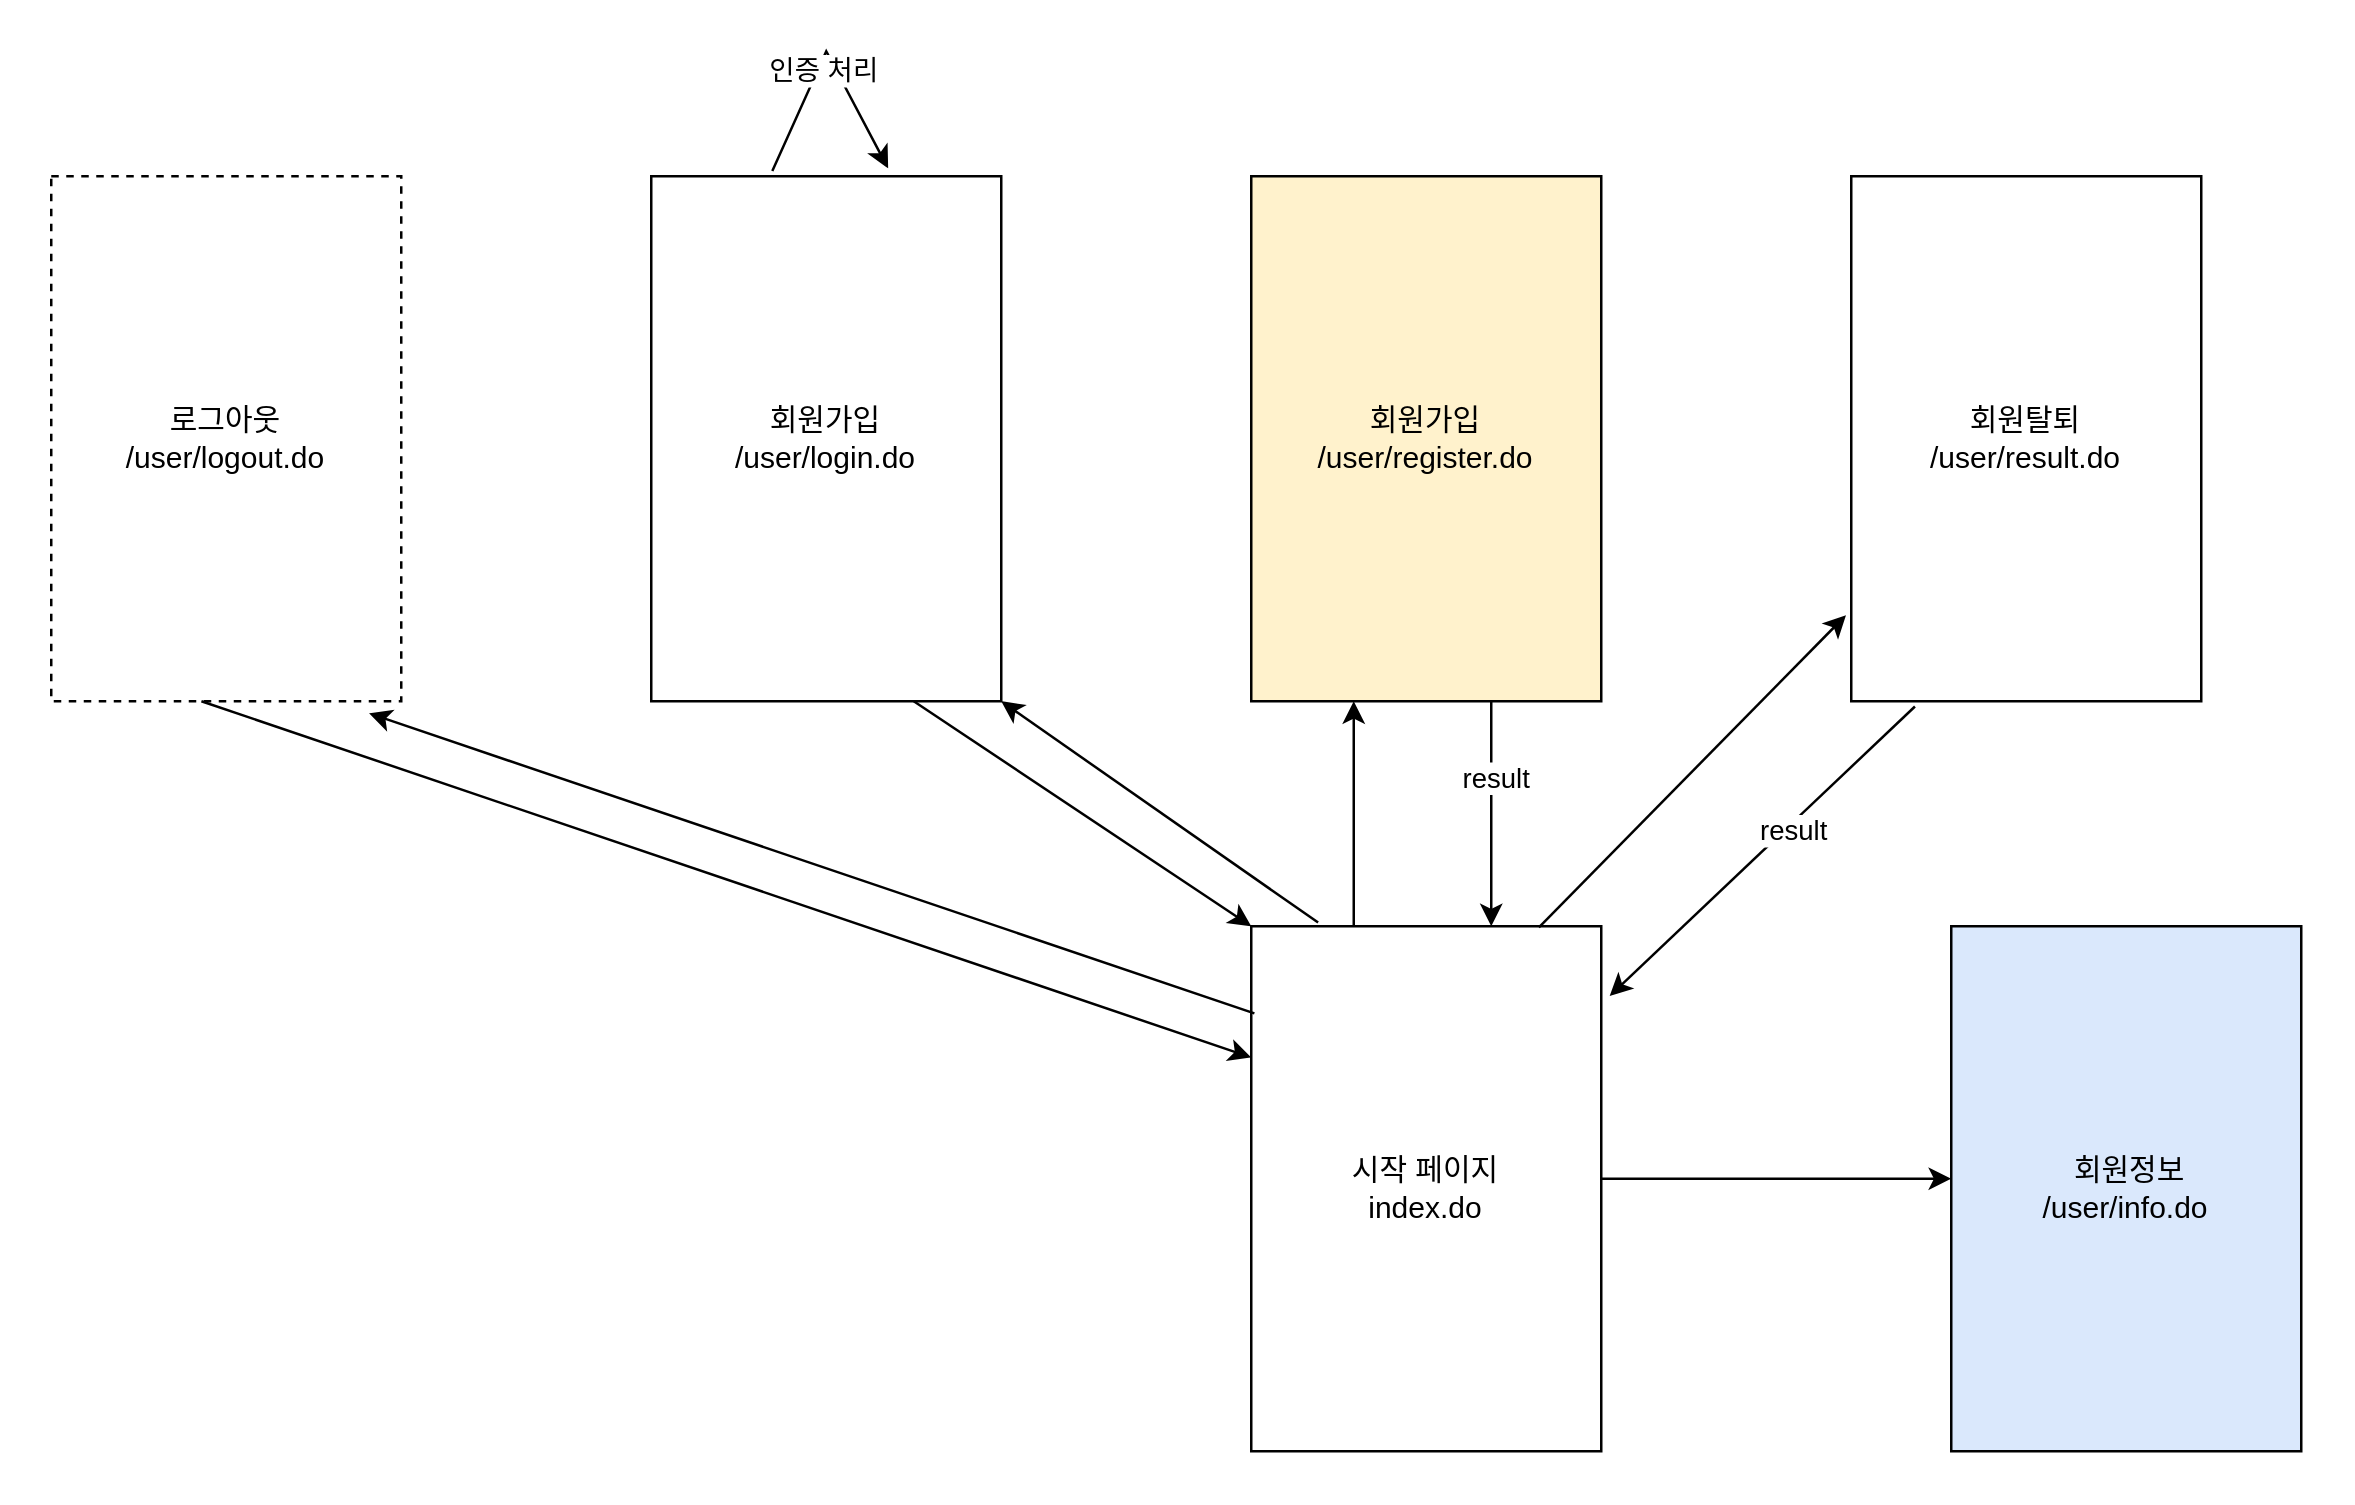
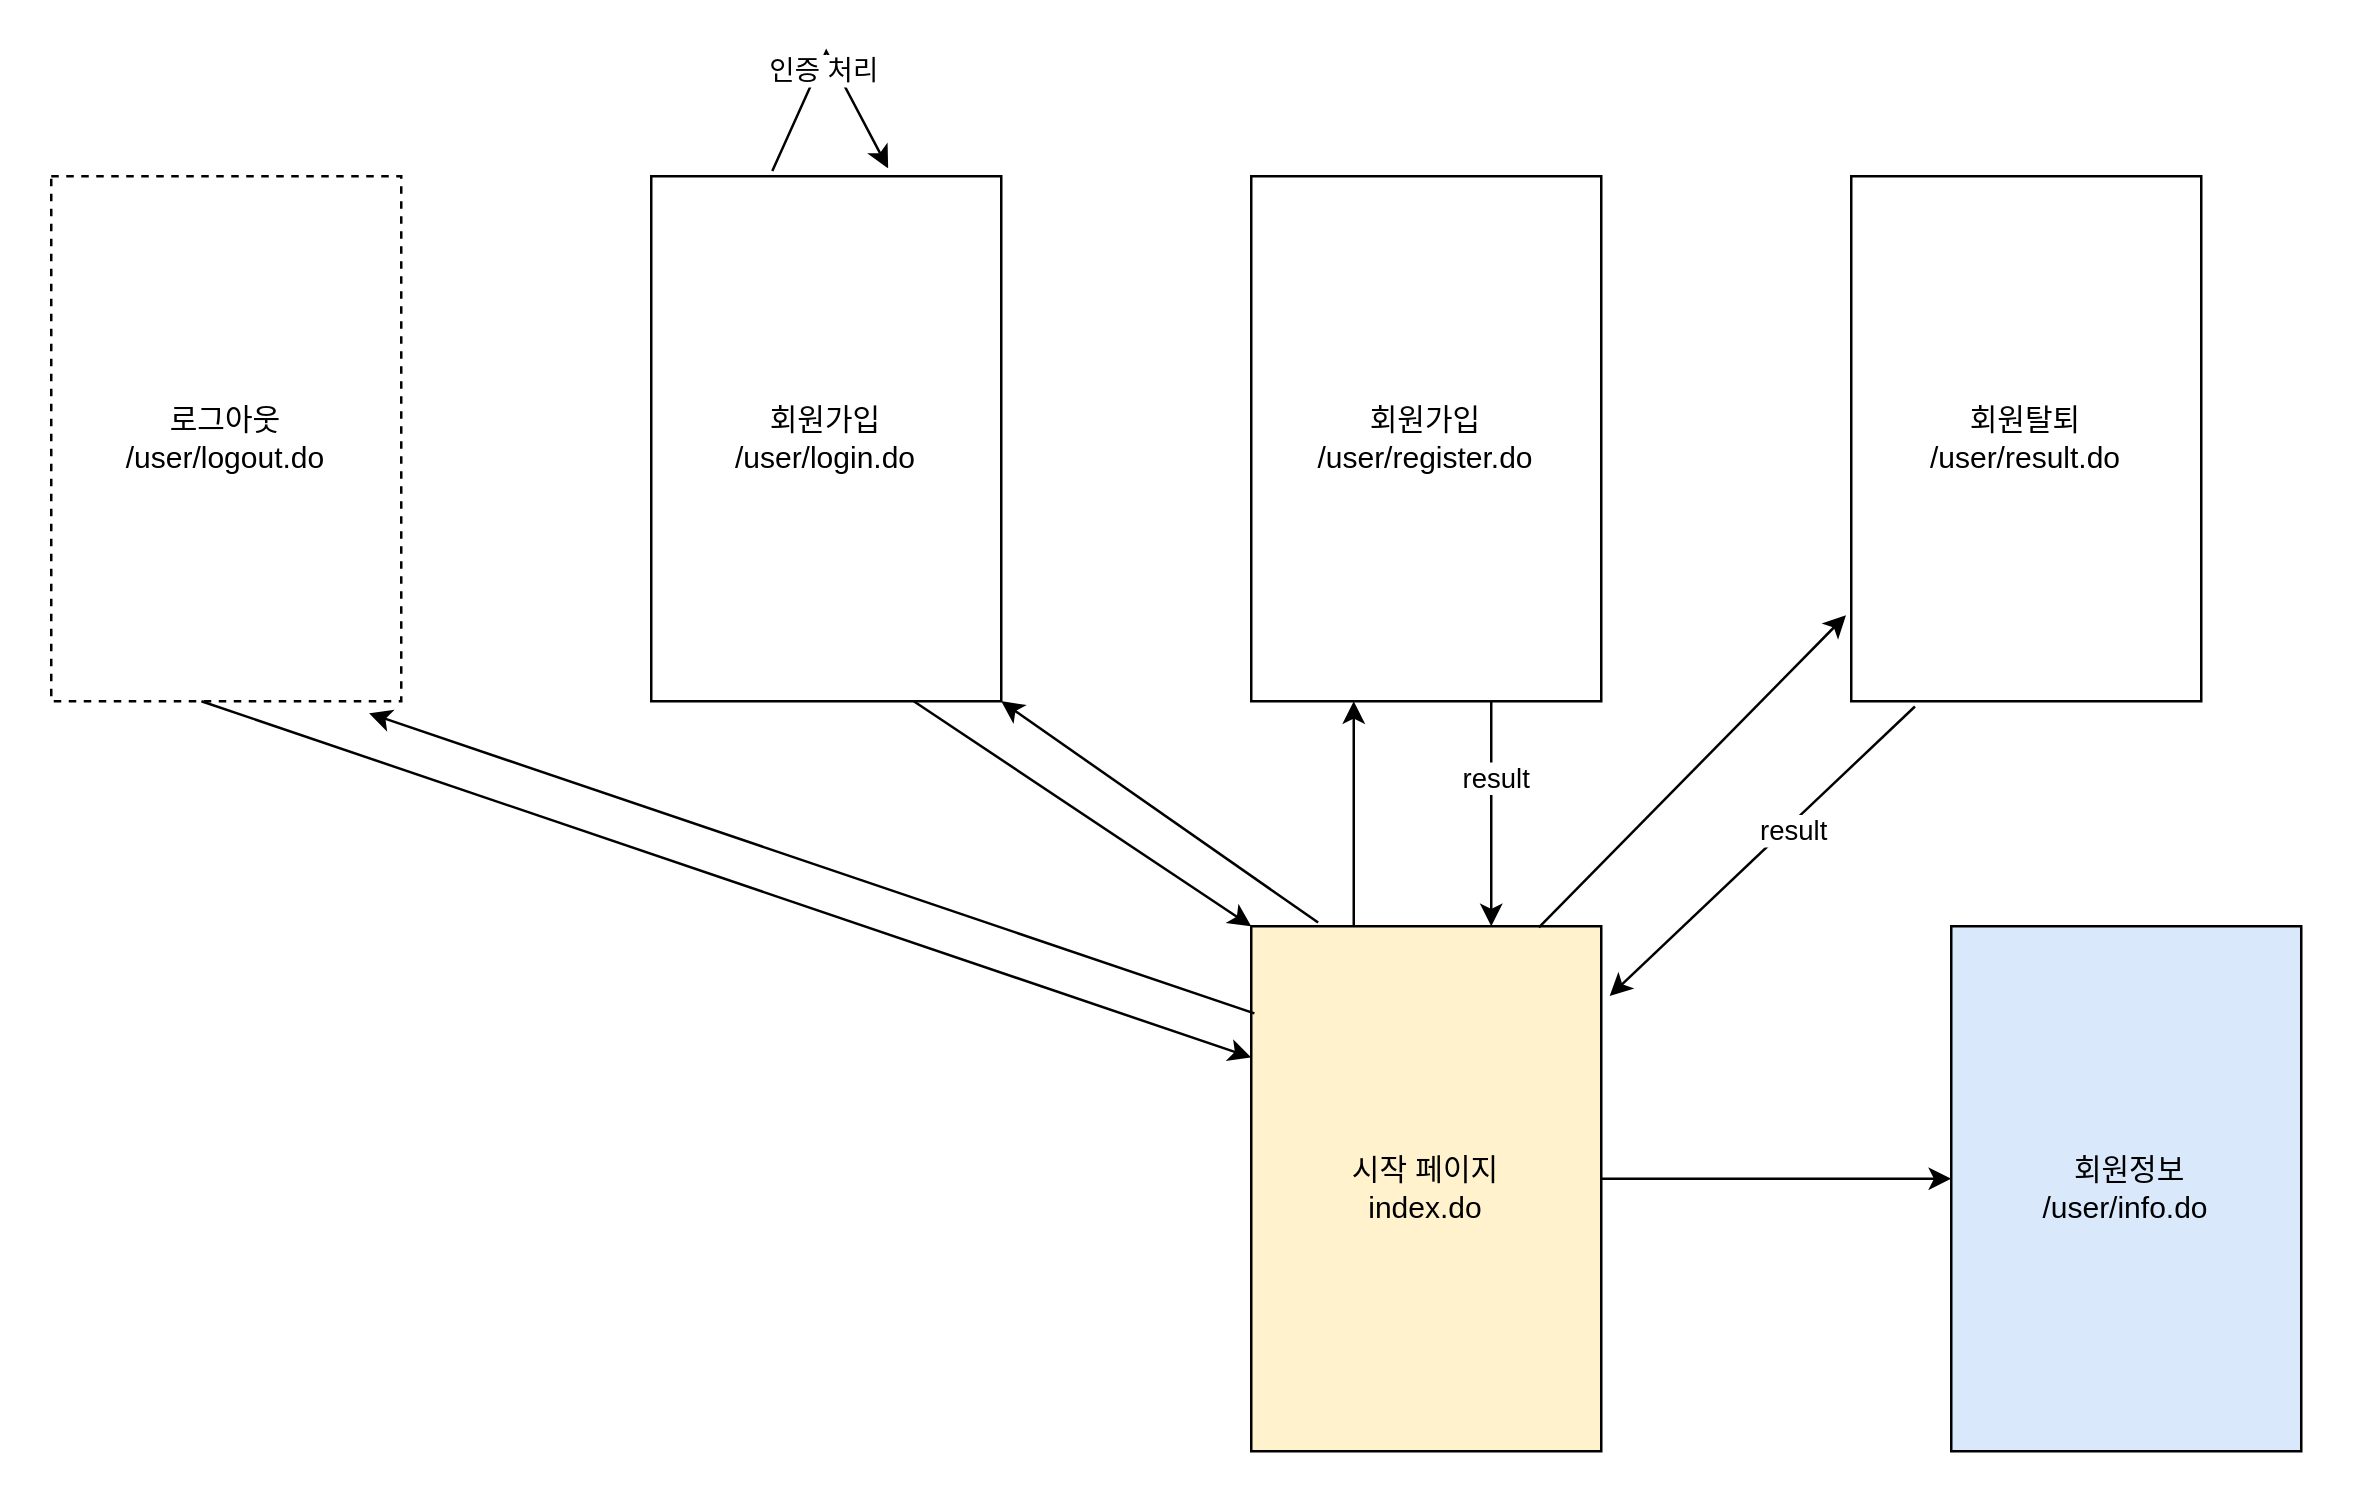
node "회원가입 /user/register.do": fillcolor #fff2cc -> #ffffff
node "시작 페이지 index.do": fillcolor #ffffff -> #fff2cc
